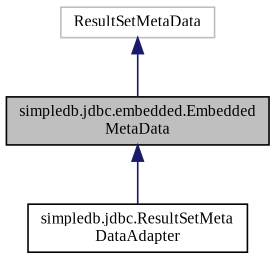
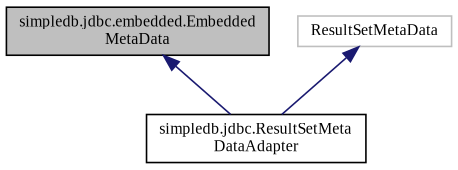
edge "simpledb.jdbc.embedded.Embedded MetaData" -> "ResultSetMetaData": now "simpledb.jdbc.ResultSetMeta DataAdapter" -> "ResultSetMetaData"
